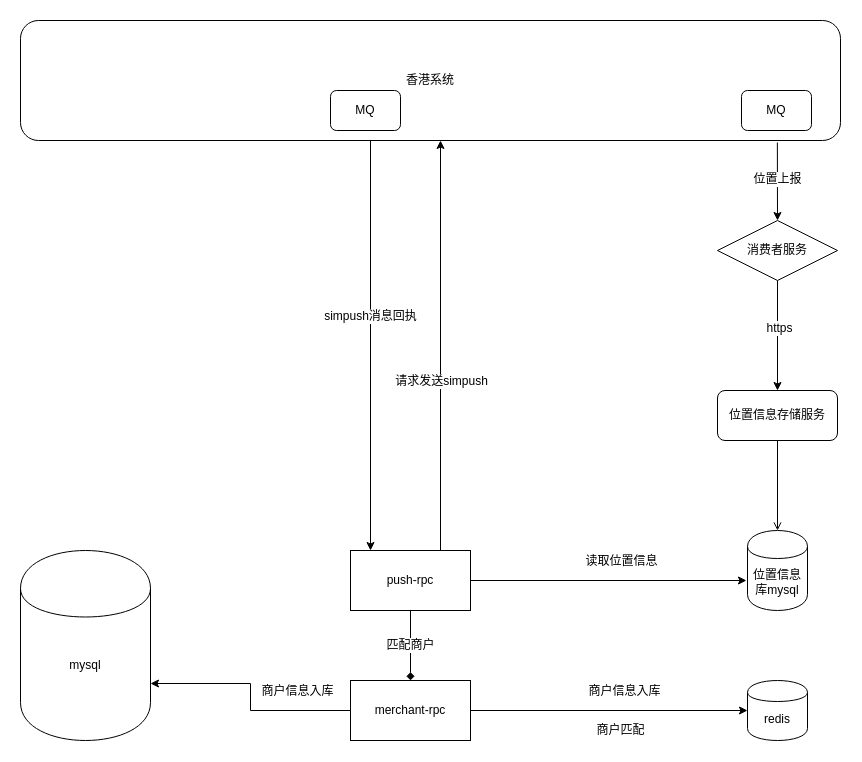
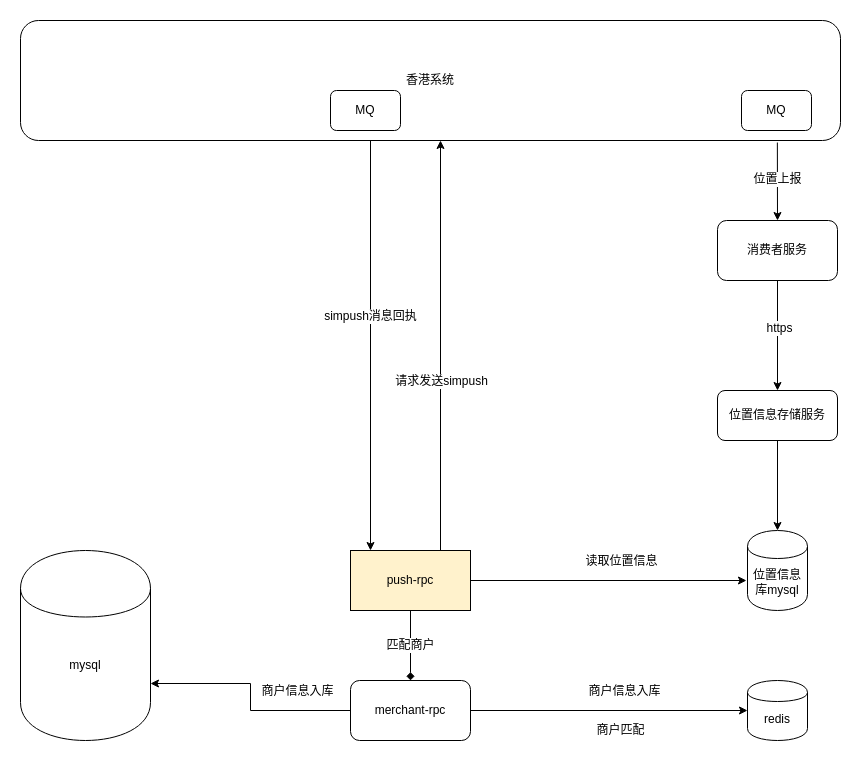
node "消费者服务": shape diamond -> rounded rectangle
edge "位置信息存储服务" -> "位置信息库mysql": arrowhead open -> classic
node "push-rpc": fillcolor #ffffff -> #fff2cc
node "merchant-rpc": shape rectangle -> rounded rectangle
